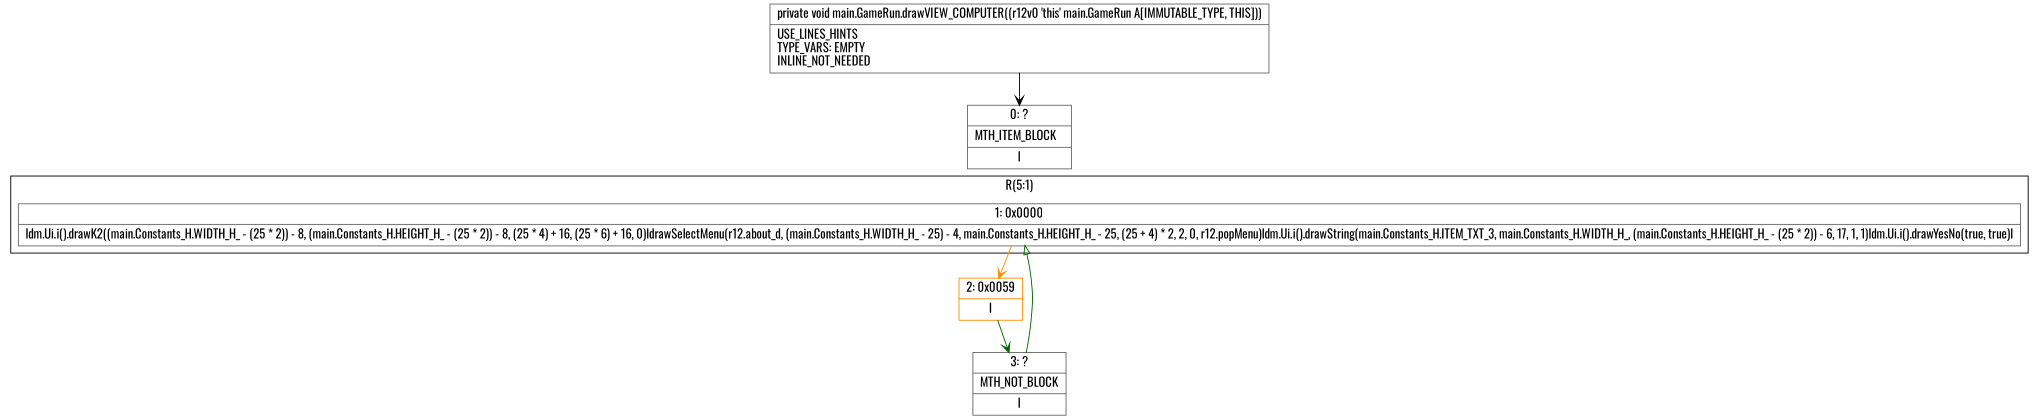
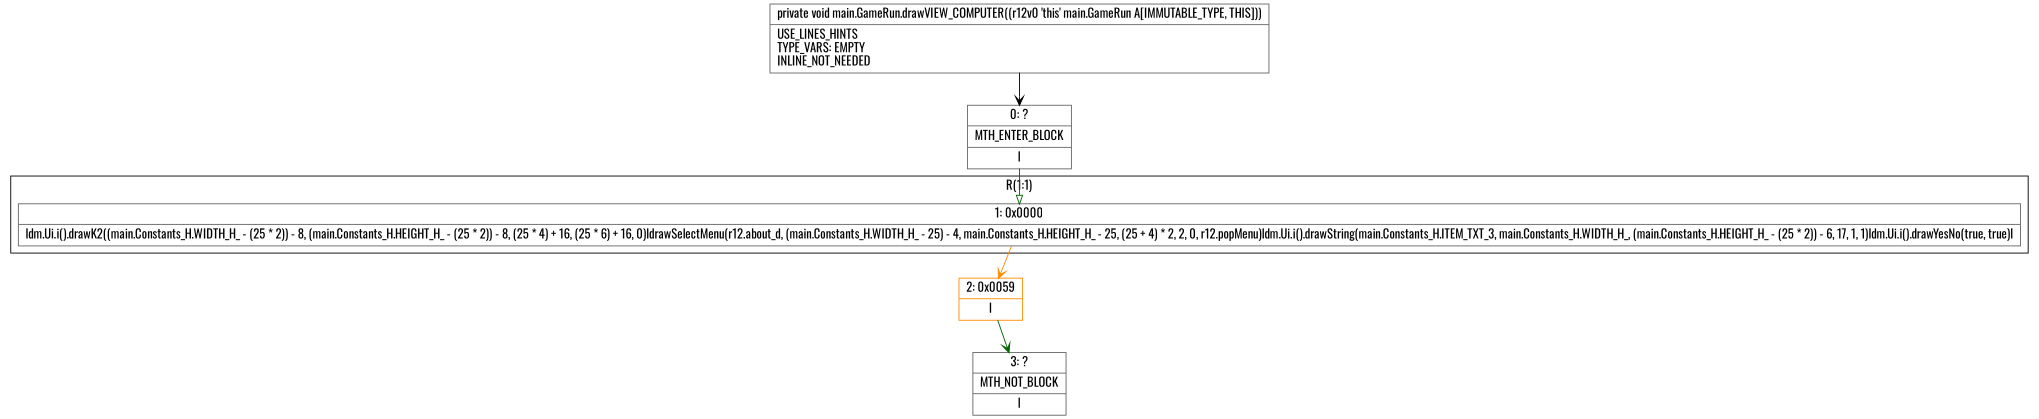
node "0: ?": text "MTH_ITEM_BLOCK" -> "MTH_ENTER_BLOCK"
cluster "R(5:1)": label "R(5:1)" -> "R(1:1)"
edge "3: ?" -> "1: 0x0000": now "0: ?" -> "1: 0x0000"
